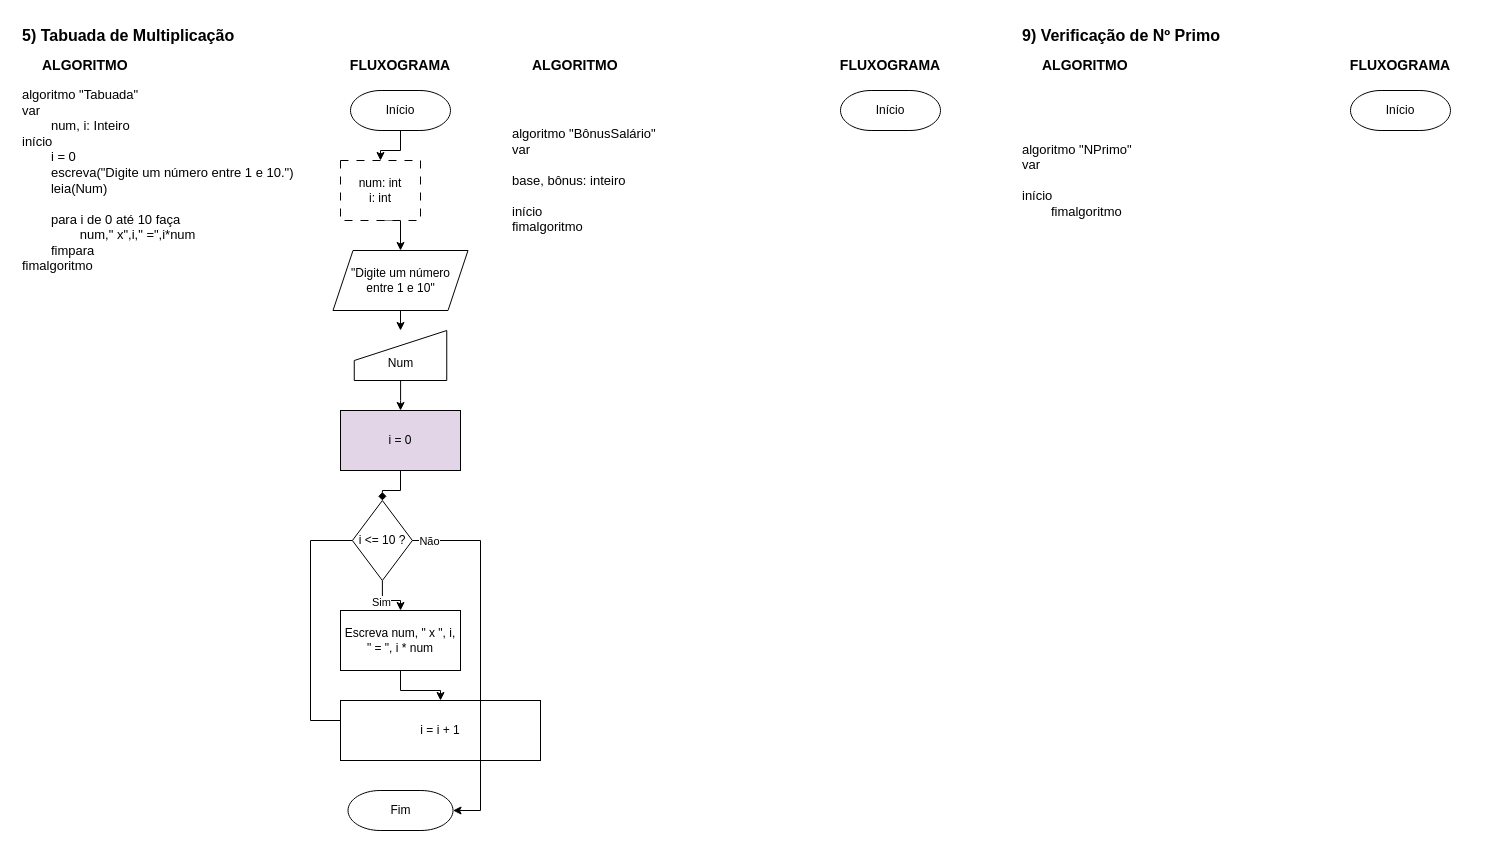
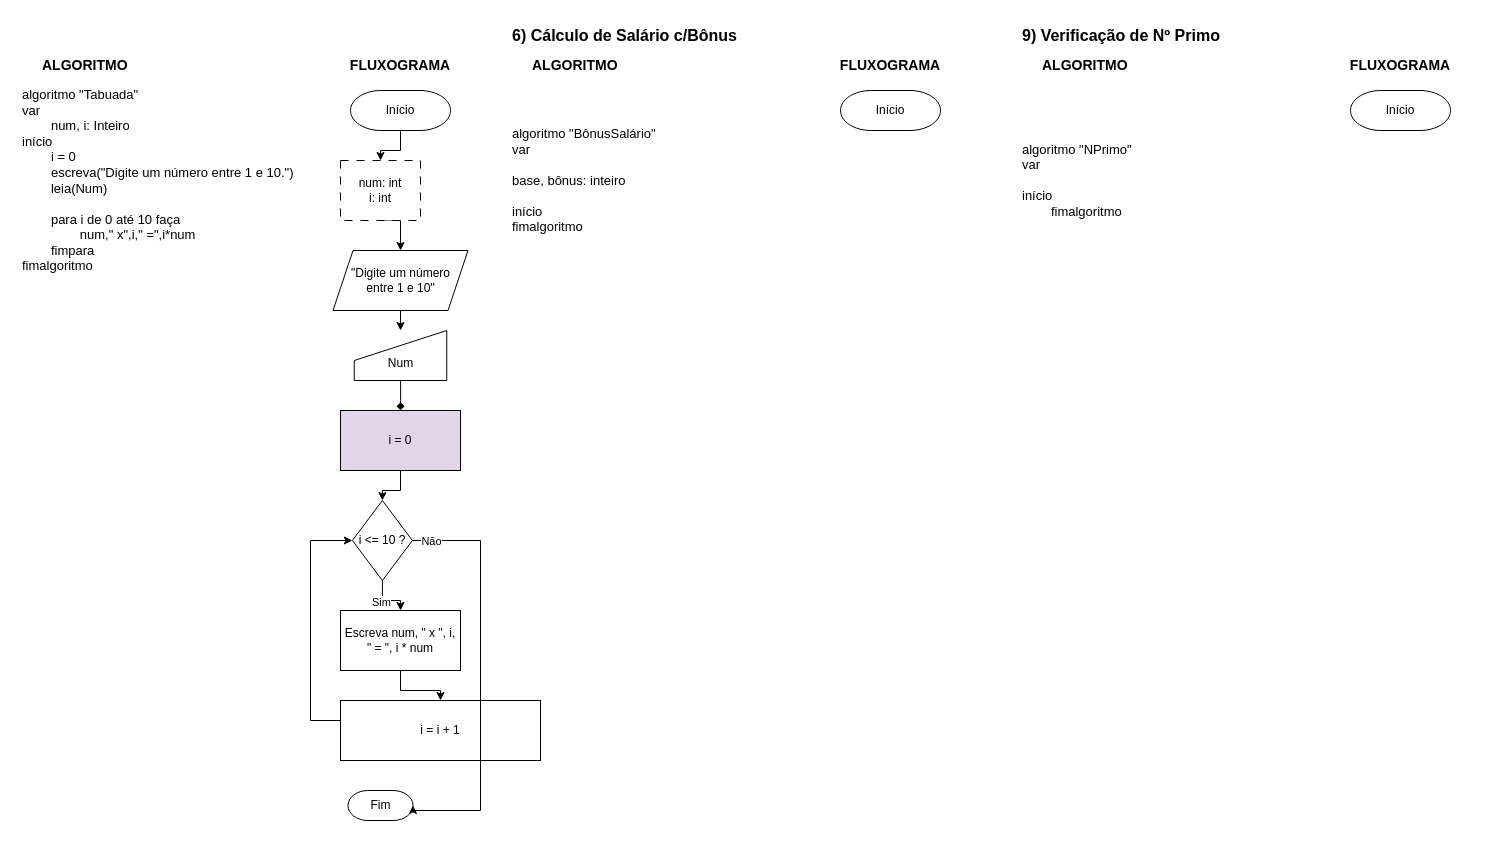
node "5) Tabuada de Multiplicação": removed
node "6) Cálculo de Salário c/Bônus": added
edge "Num" -> "i = 0": arrowhead classic -> diamond
edge "i = 0" -> "i <= 10 ?": arrowhead diamond -> classic
edge "i <= 10 ?" -- "i = i + 1": arrowhead none -> classic
node "Fim": size 105x40 -> 65x30
